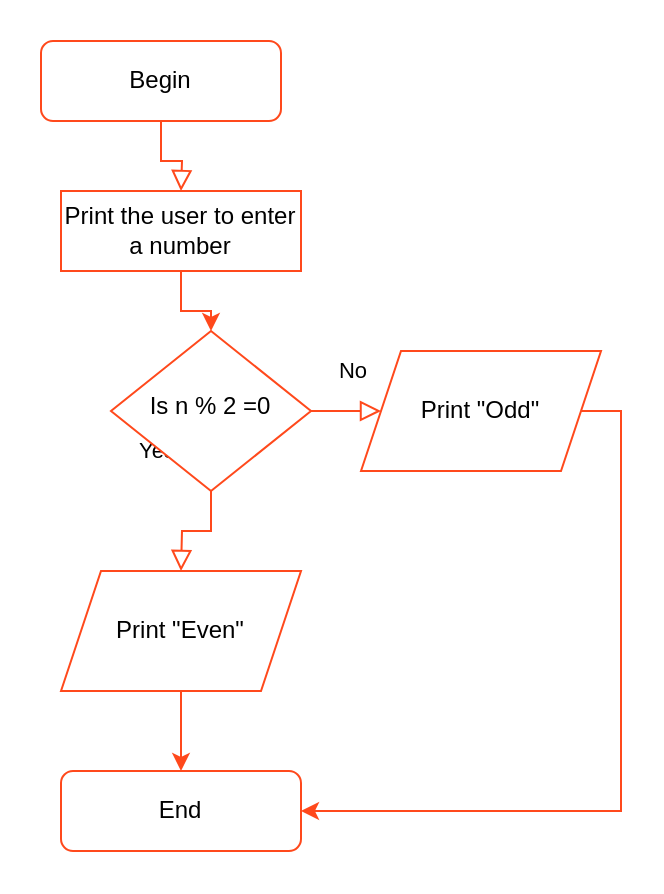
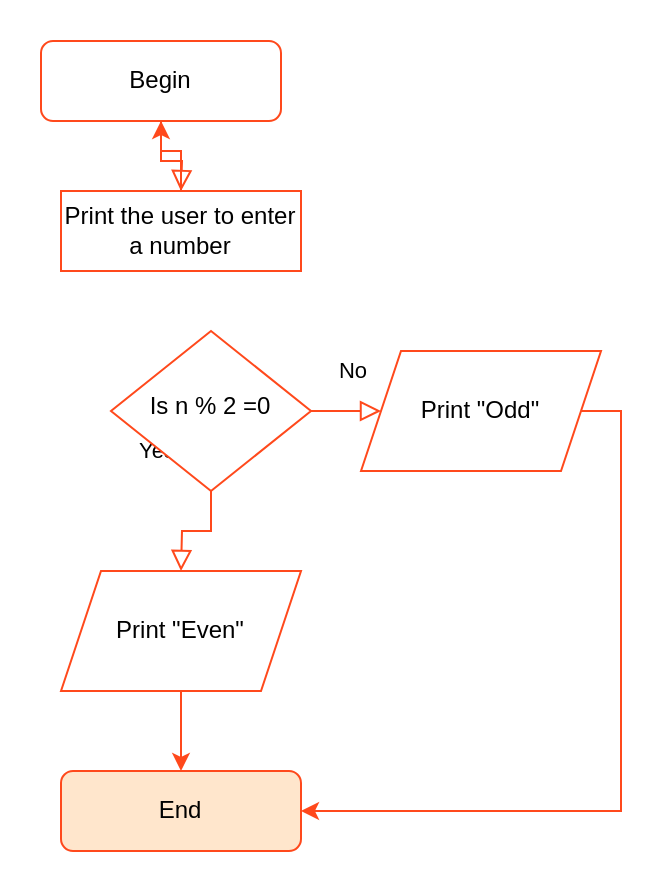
edge "Print the user to enter a number" -> "Is n % 2 =0": now "Print the user to enter a number" -> "Begin"
node "End": fillcolor #ffffff -> #ffe6cc
